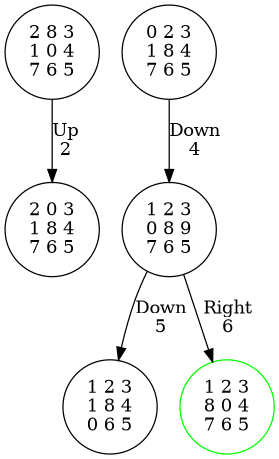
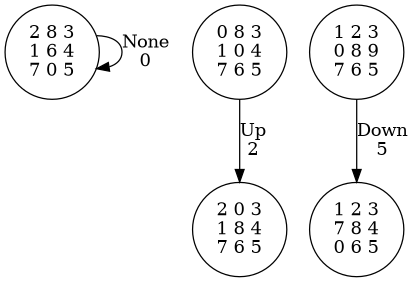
node "2 8 3 1 6 4 7 0 5": added
node "2 8 3 1 0 4 7 6 5": label "2 8 3 1 0 4 7 6 5" -> "0 8 3 1 0 4 7 6 5"
node "0 2 3 1 8 4 7 6 5": removed
node "1 2 3 1 8 4 0 6 5": label "1 2 3 1 8 4 0 6 5" -> "1 2 3 7 8 4 0 6 5"
node "1 2 3 8 0 4 7 6 5": removed
